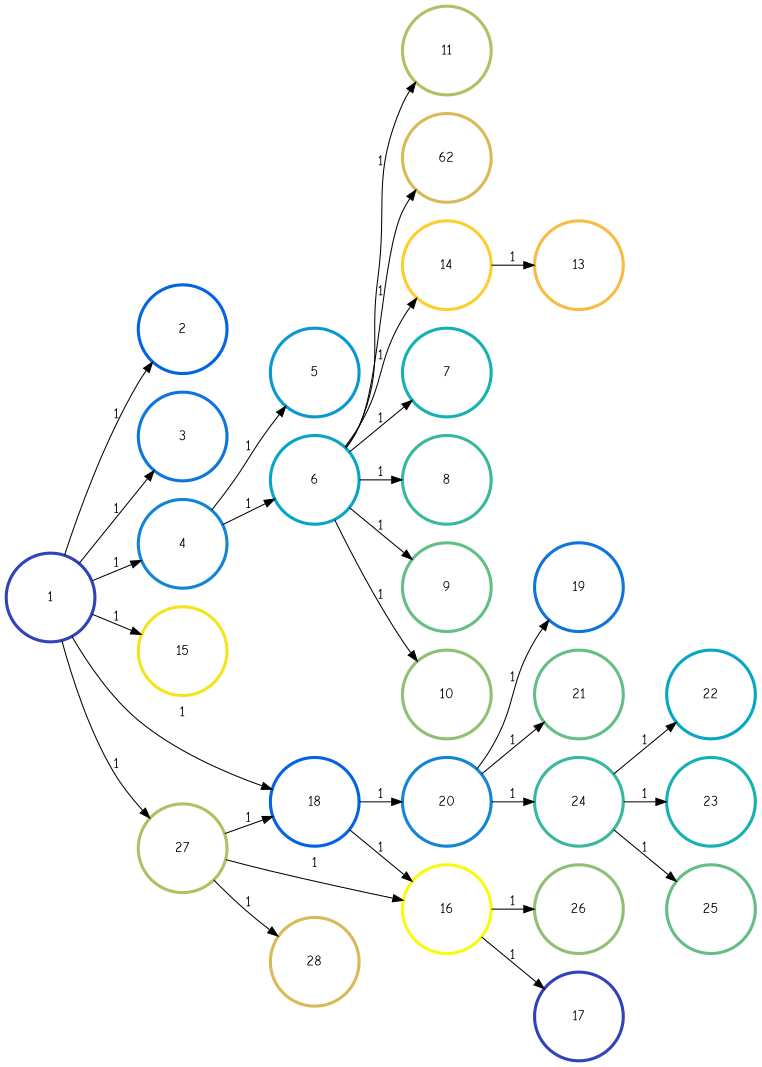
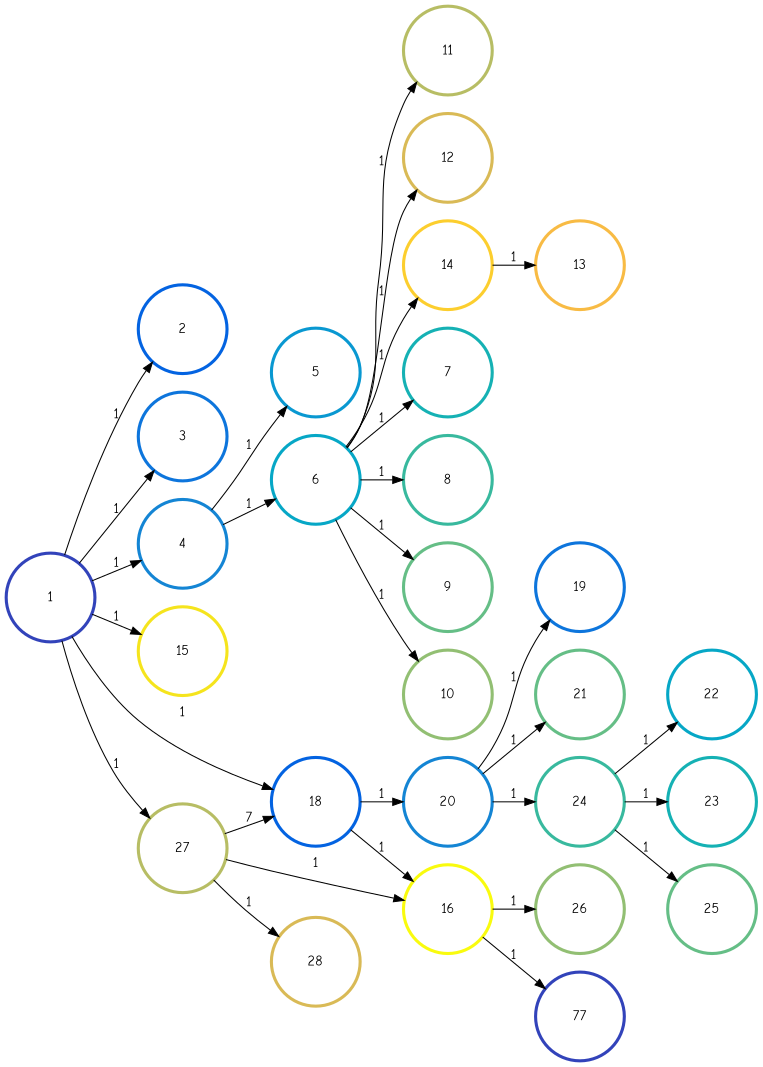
node "62": label "62" -> "12"
edge "27" -> "18": label "1" -> "7"
node "17": label "17" -> "77"
